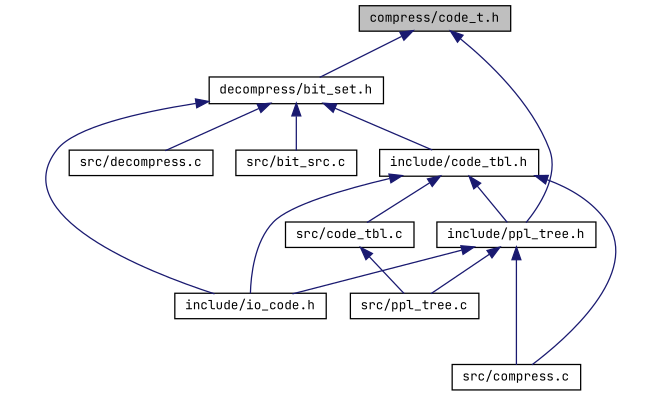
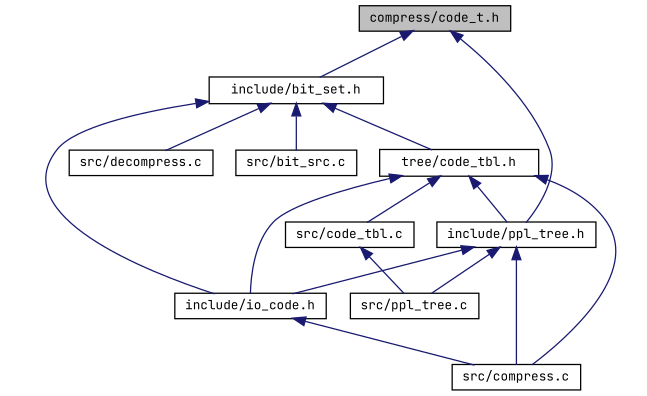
node "decompress/bit_set.h": label "decompress/bit_set.h" -> "include/bit_set.h"
node "include/code_tbl.h": label "include/code_tbl.h" -> "tree/code_tbl.h"
edge "src/compress.c" -> "include/io_code.h": added
